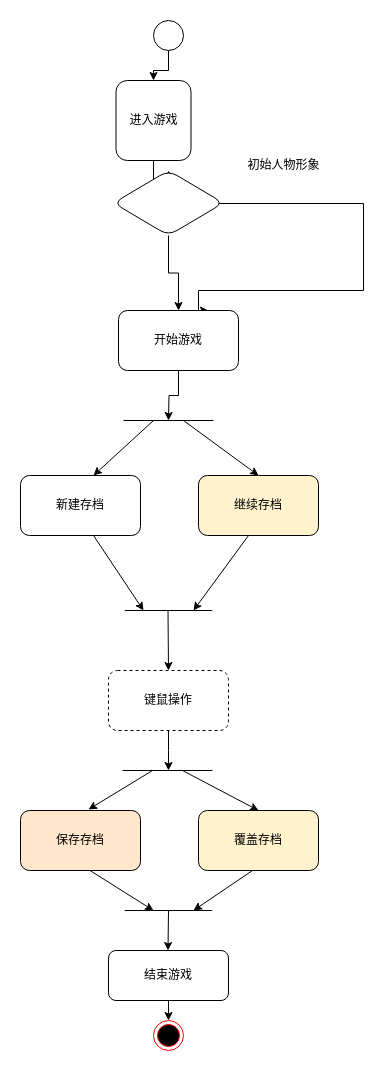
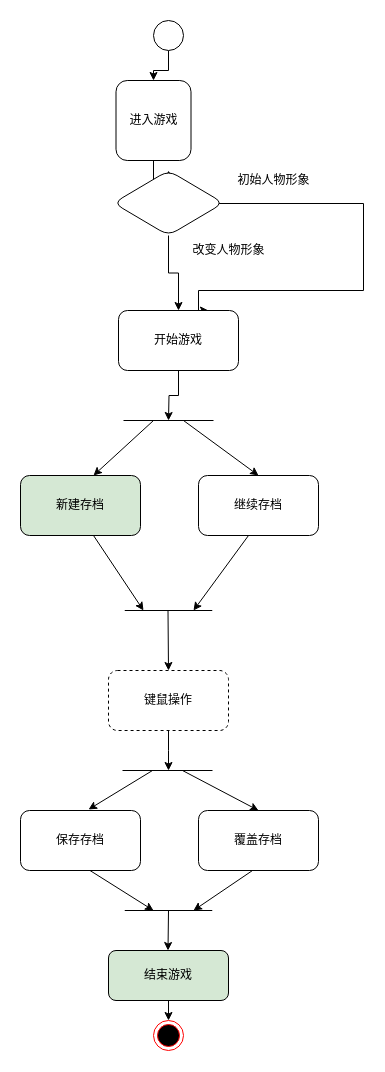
node "初始人物形象": moved (284, 166) -> (274, 181)
node "改变人物形象": added
node "新建存档": fillcolor #ffffff -> #d5e8d4
node "继续存档": fillcolor #fff2cc -> #ffffff
node "保存存档": fillcolor #ffe6cc -> #ffffff
node "覆盖存档": fillcolor #fff2cc -> #ffffff
node "结束游戏": fillcolor #ffffff -> #d5e8d4
